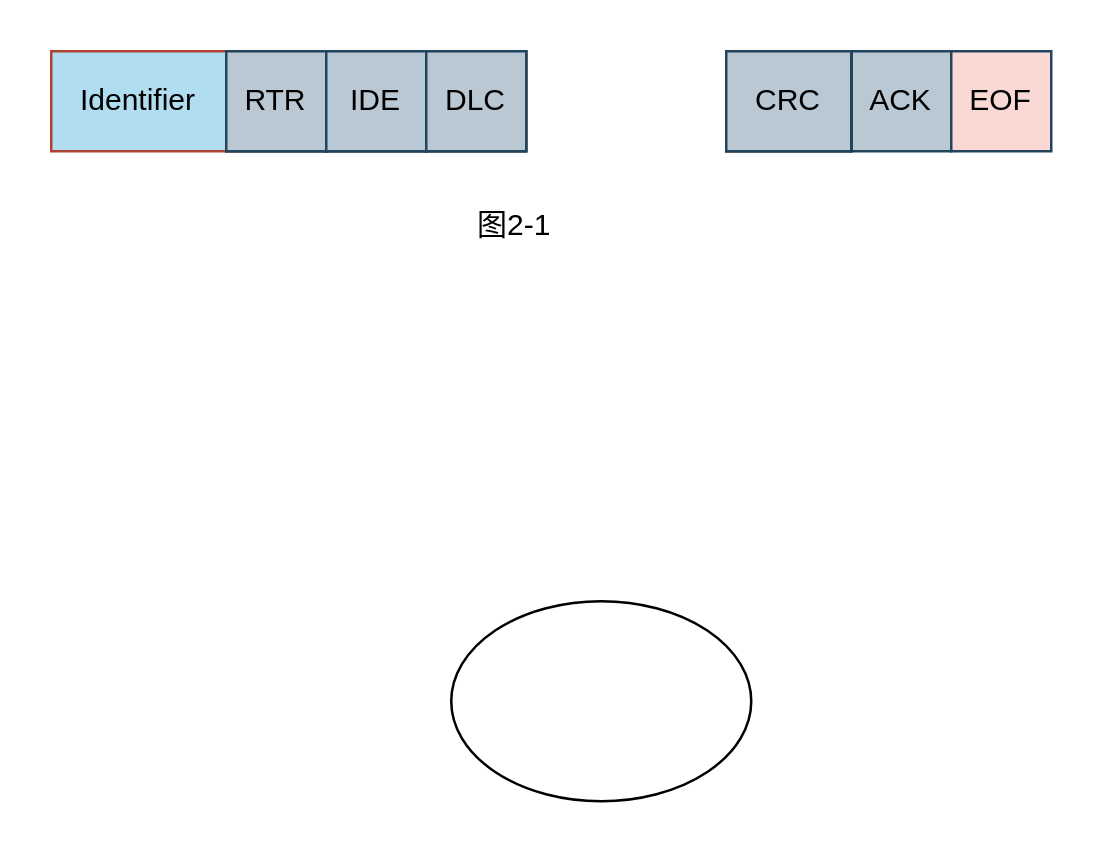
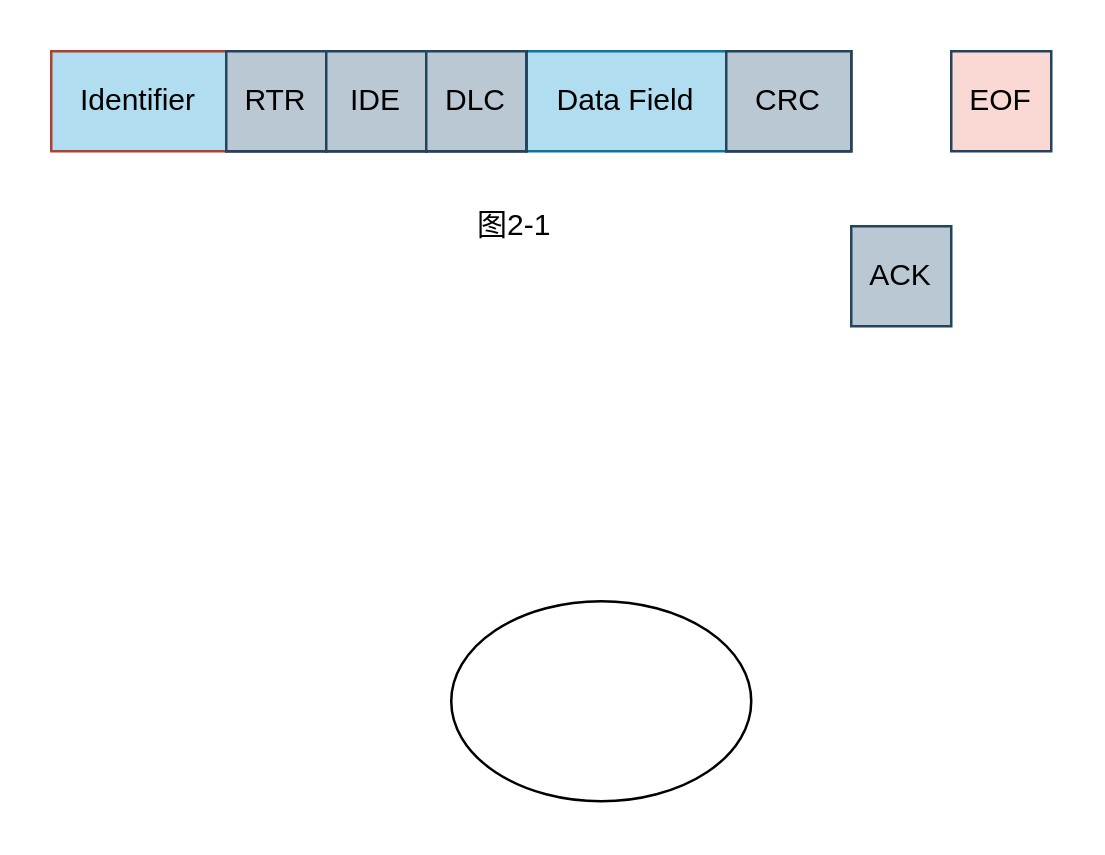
node "Data Field": added
node "ACK": moved (901, 101) -> (901, 276)
